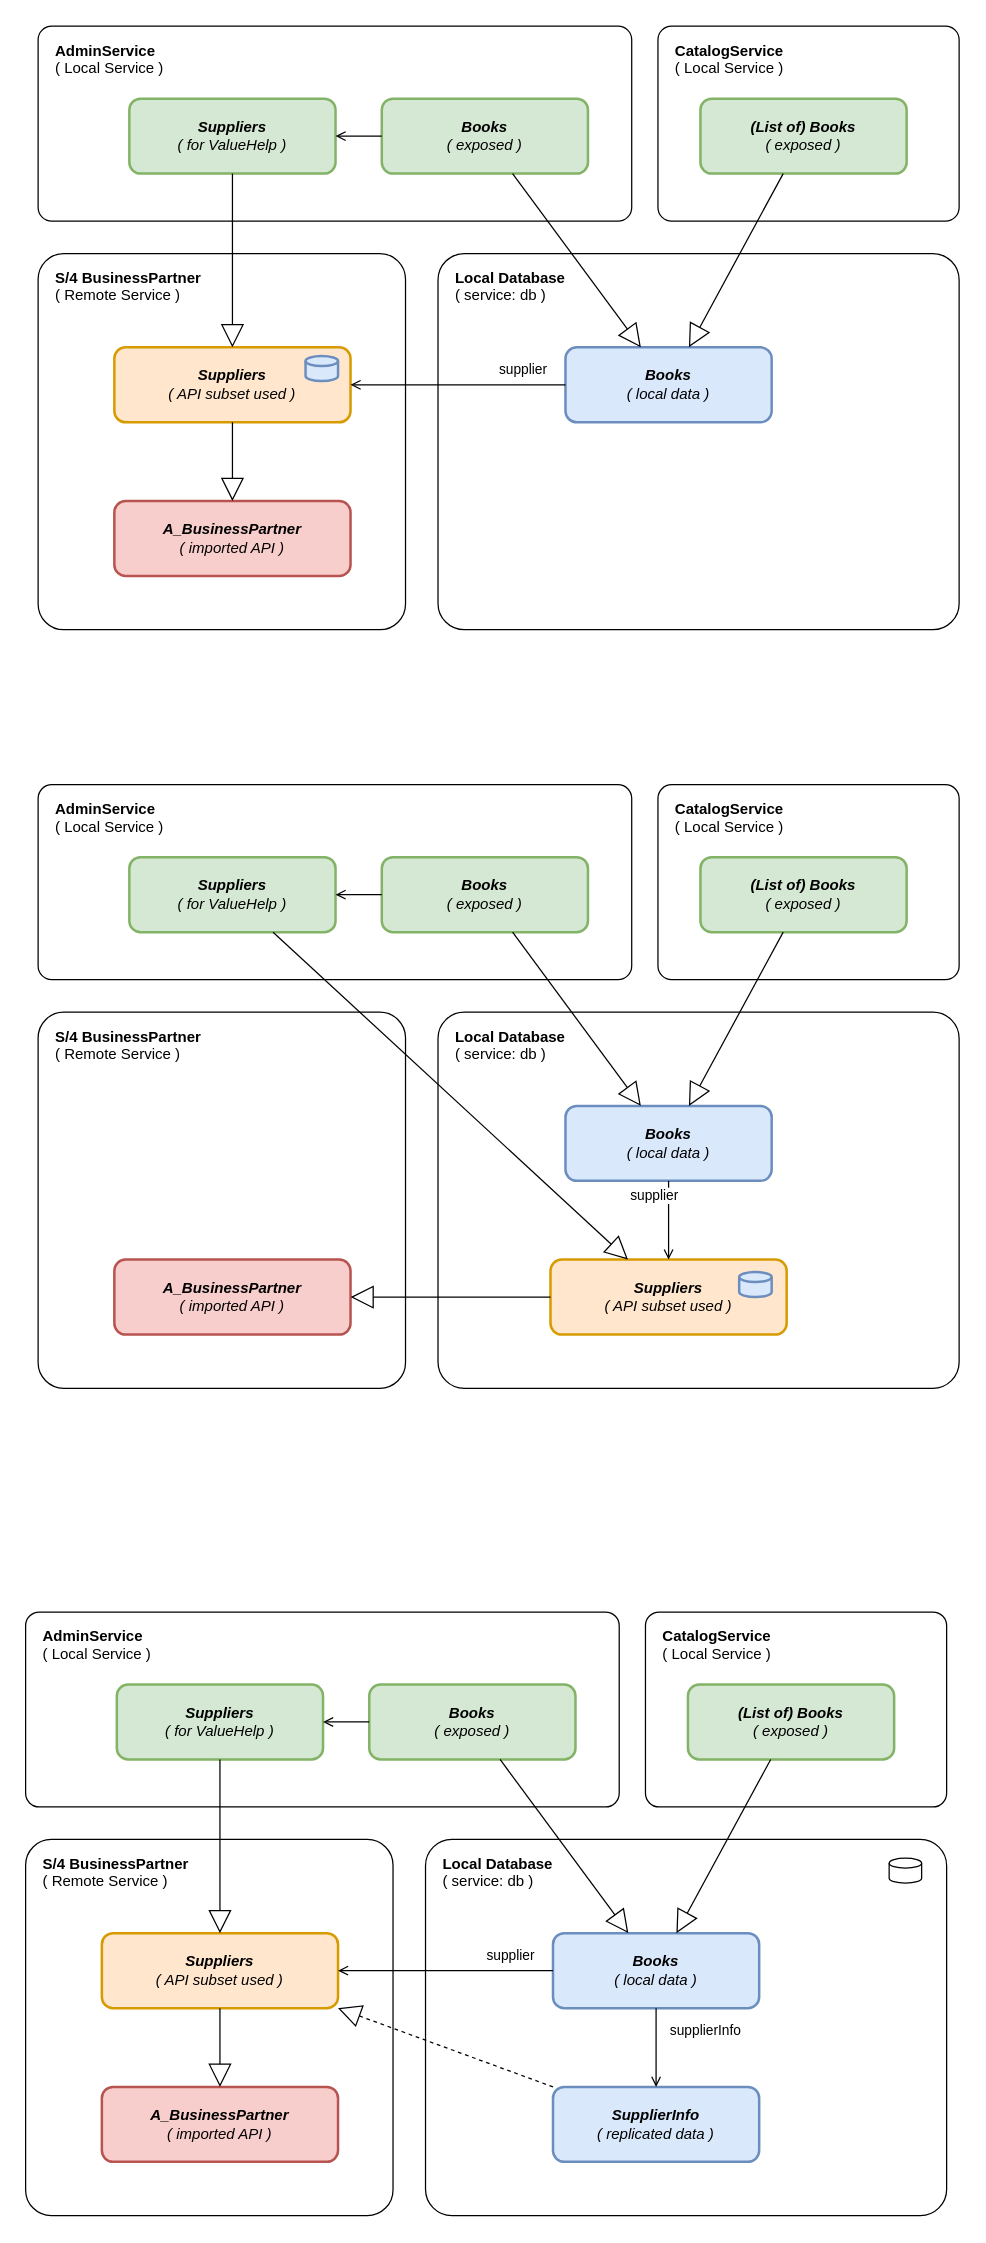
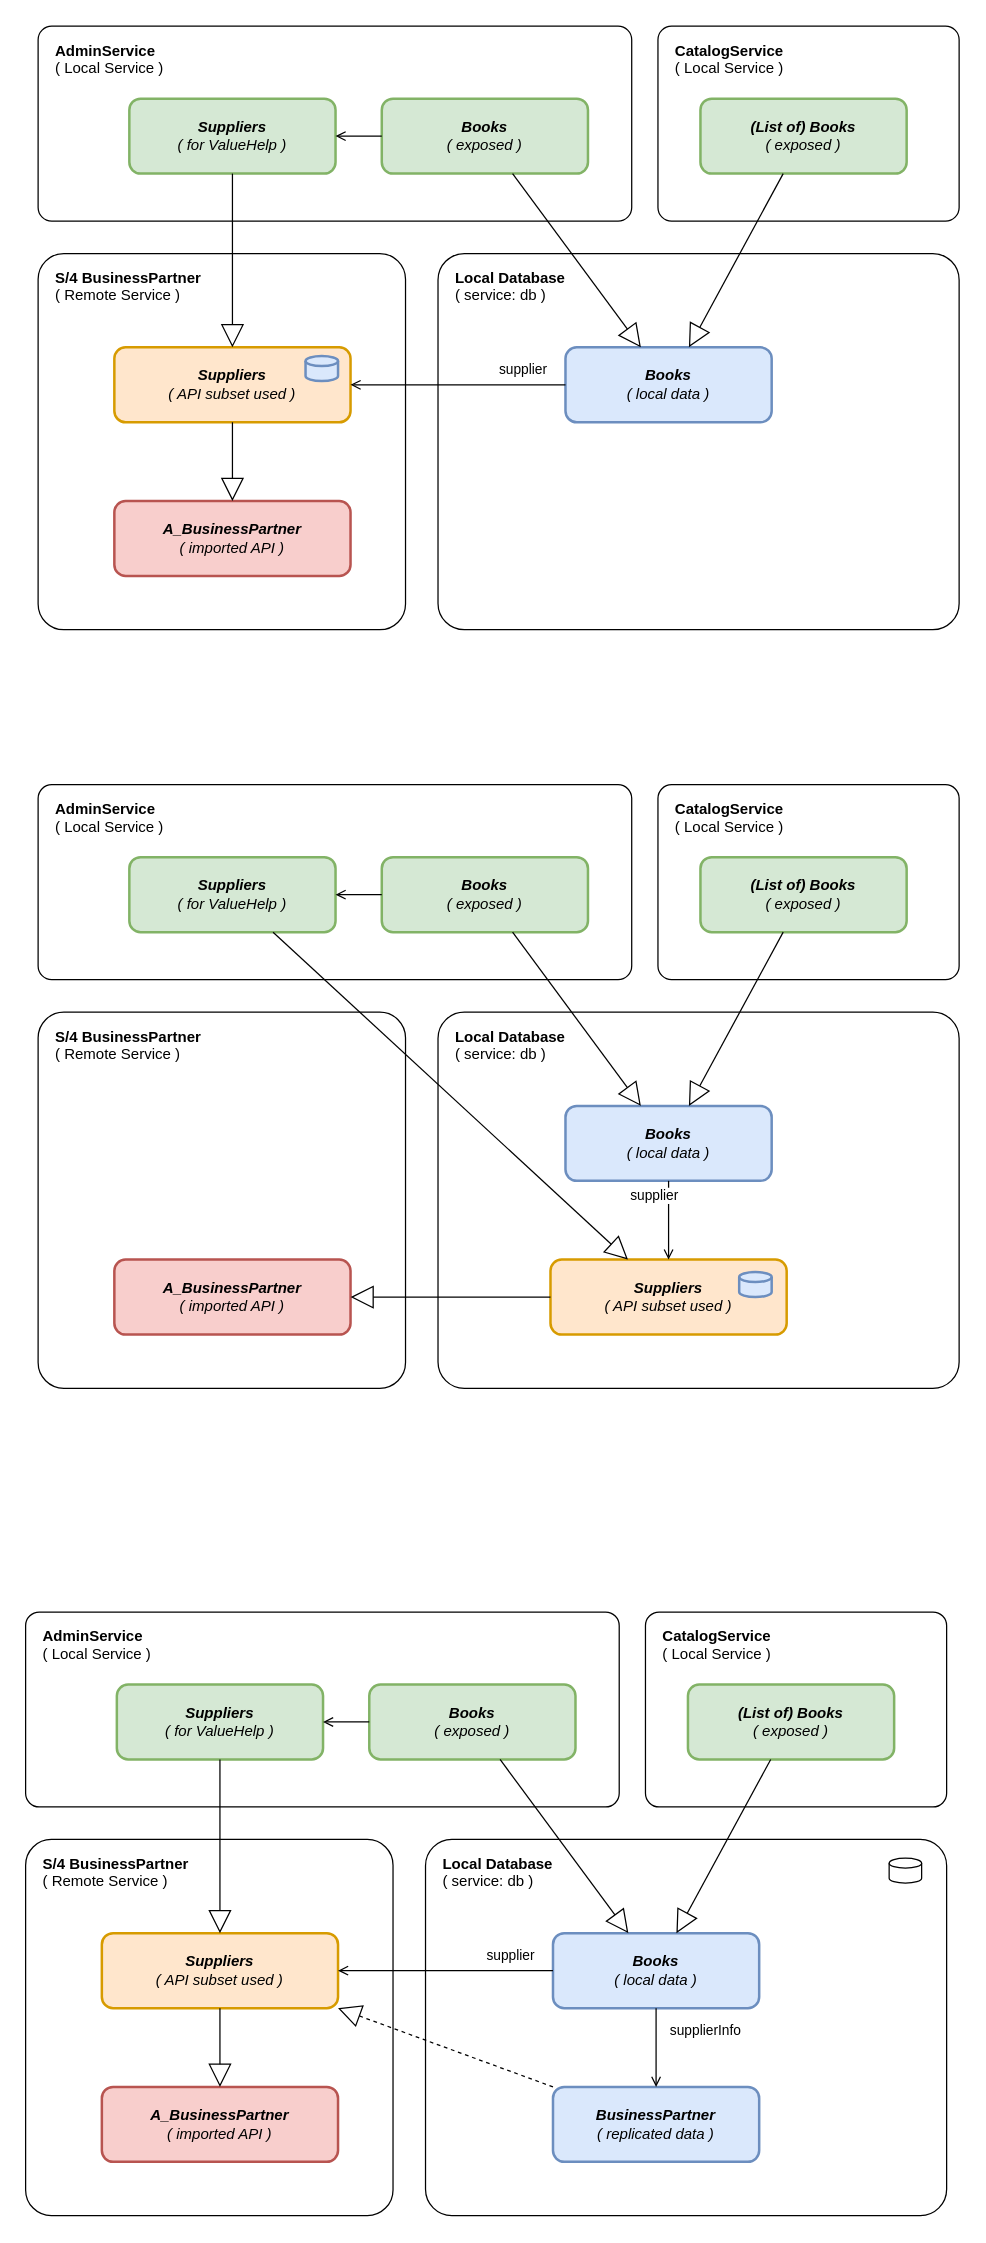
node "SupplierInfo ( replicated data )": label "SupplierInfo ( replicated data )" -> "BusinessPartner ( replicated data )"
